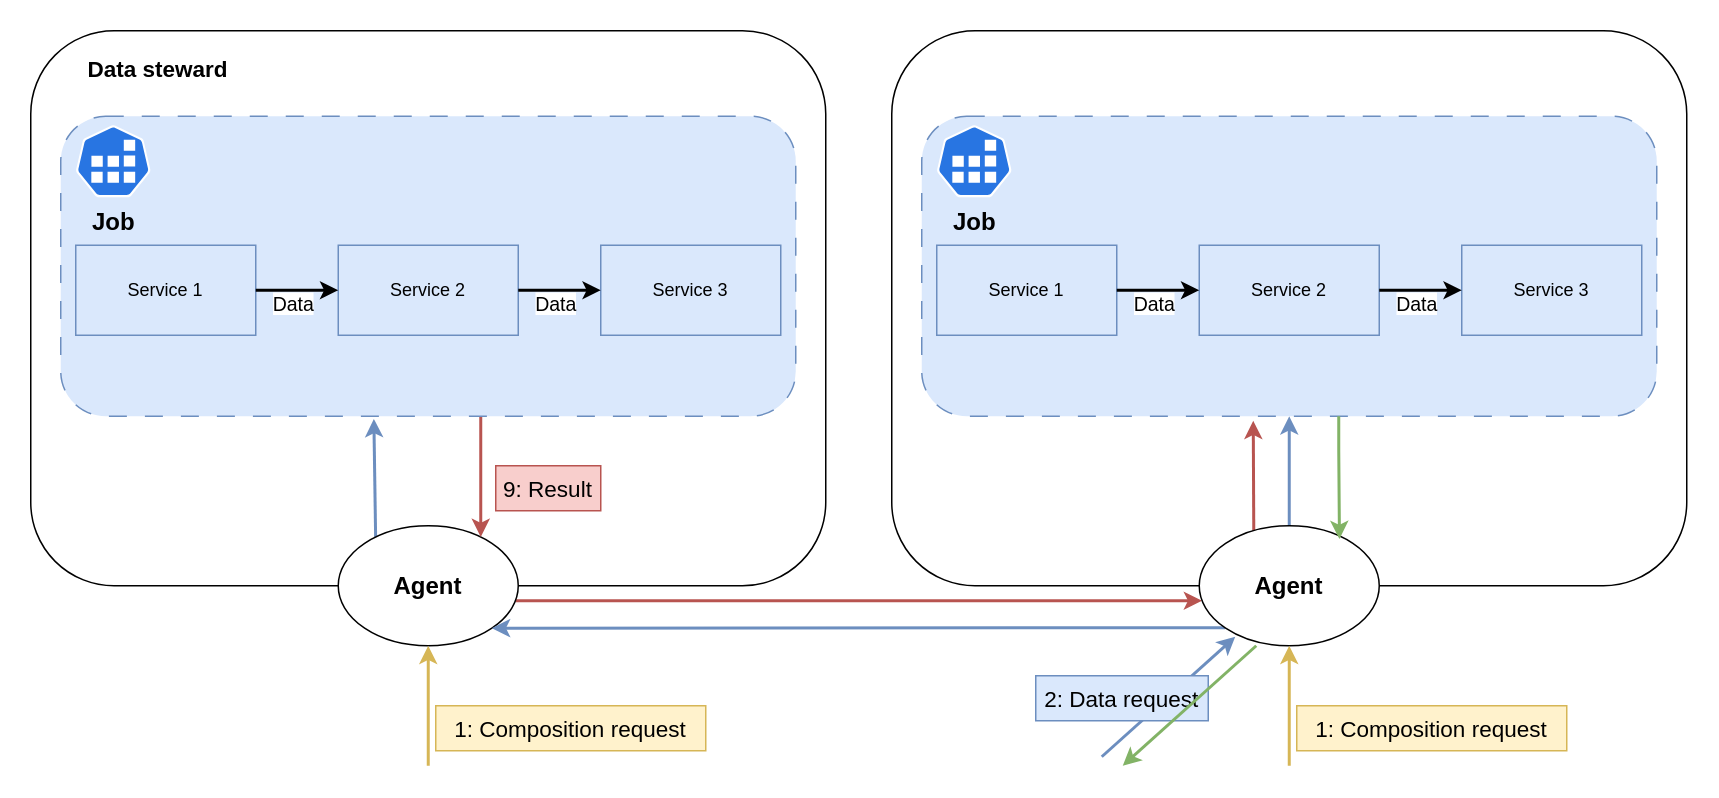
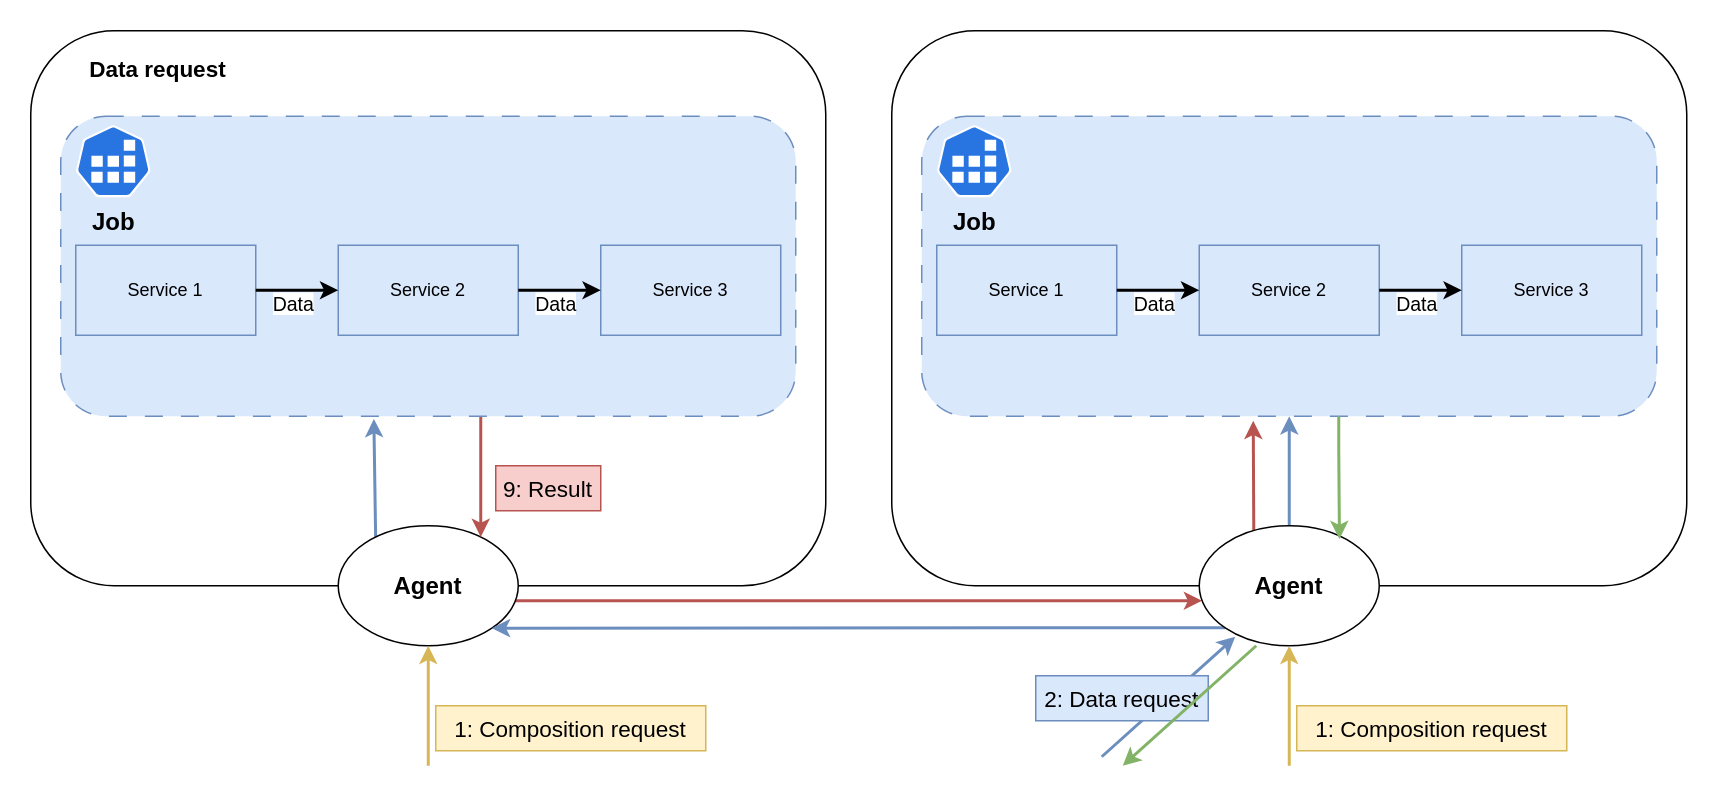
node "Data steward": label "Data steward" -> "Data request"
